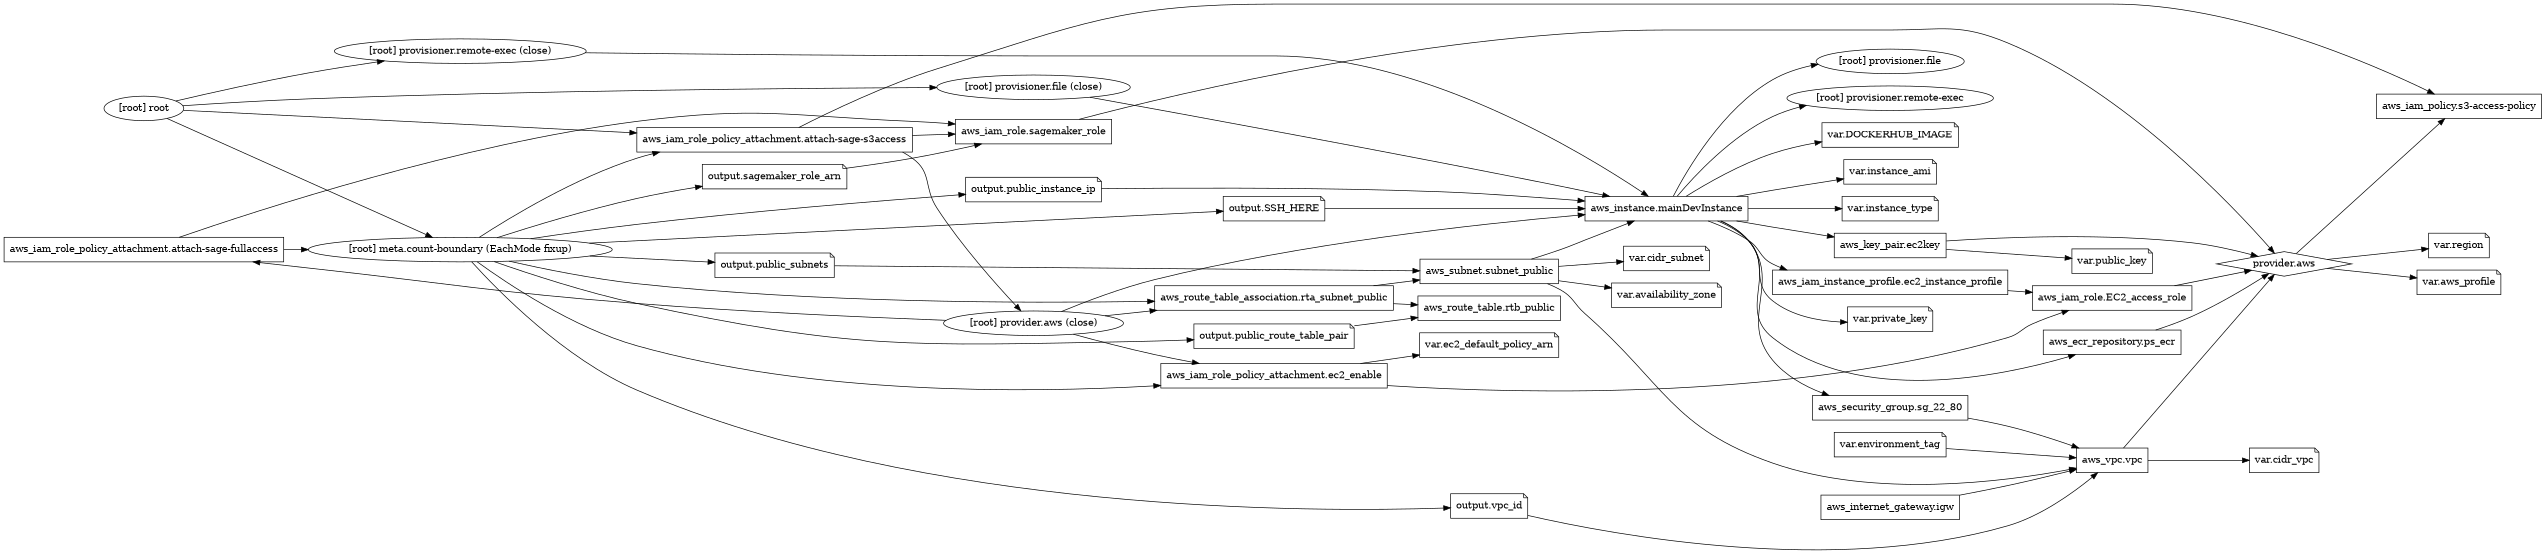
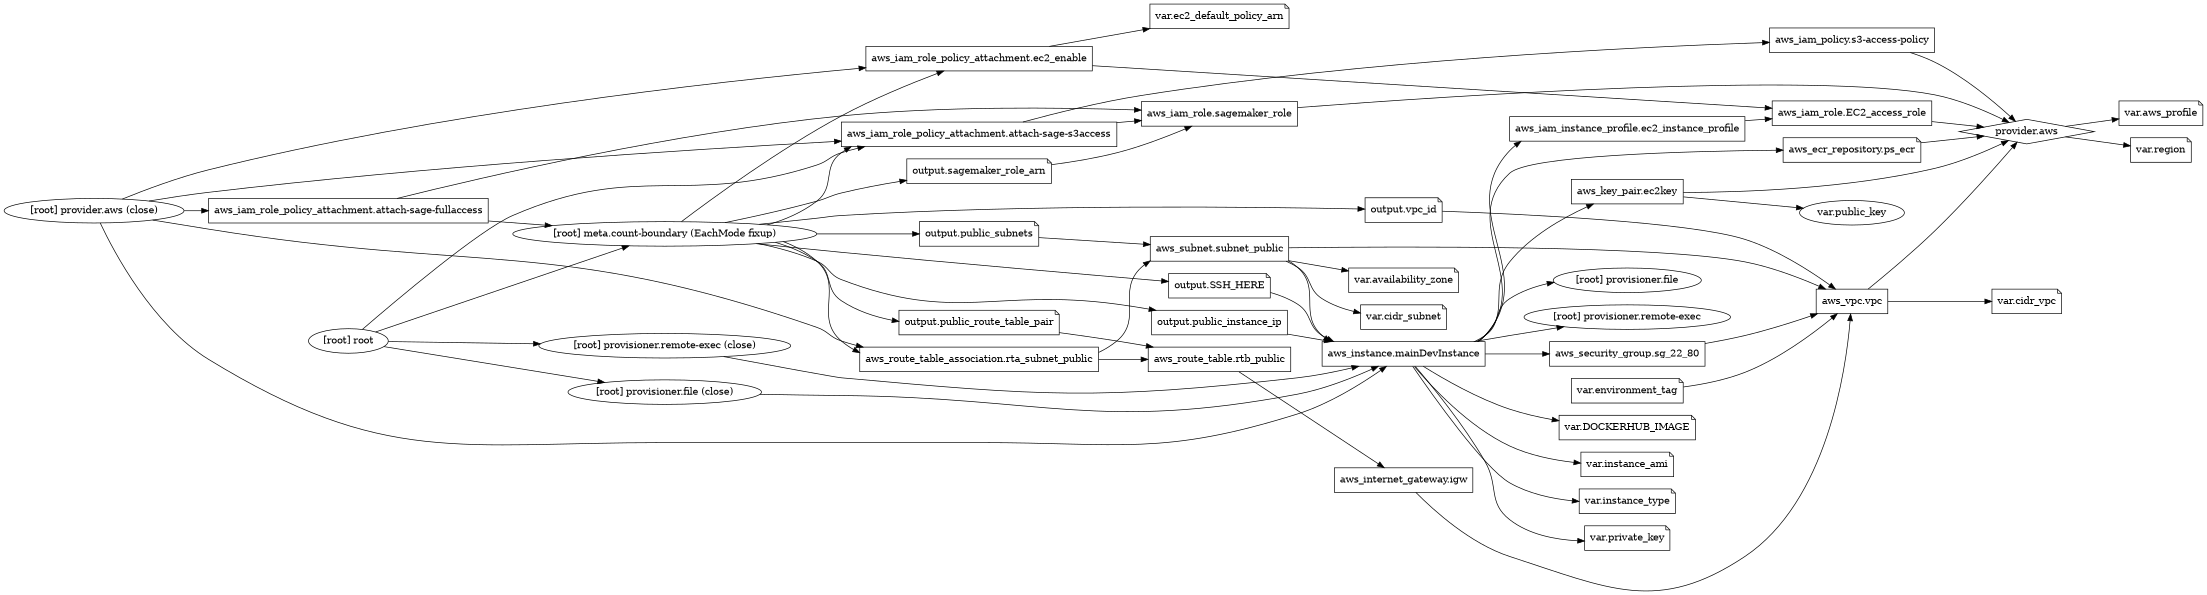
edge "provider.aws" -> "aws_iam_policy.s3-access-policy": reversed
node "output.public_instance_ip": shape note -> box
edge "aws_iam_role_policy_attachment.attach-sage-s3access" -> "[root] provider.aws (close)": reversed
node "var.public_key": shape note -> ellipse
node "aws_ecr_repository.ps_ecr": shape box -> note
edge "aws_route_table.rtb_public" -> "aws_internet_gateway.igw": added
